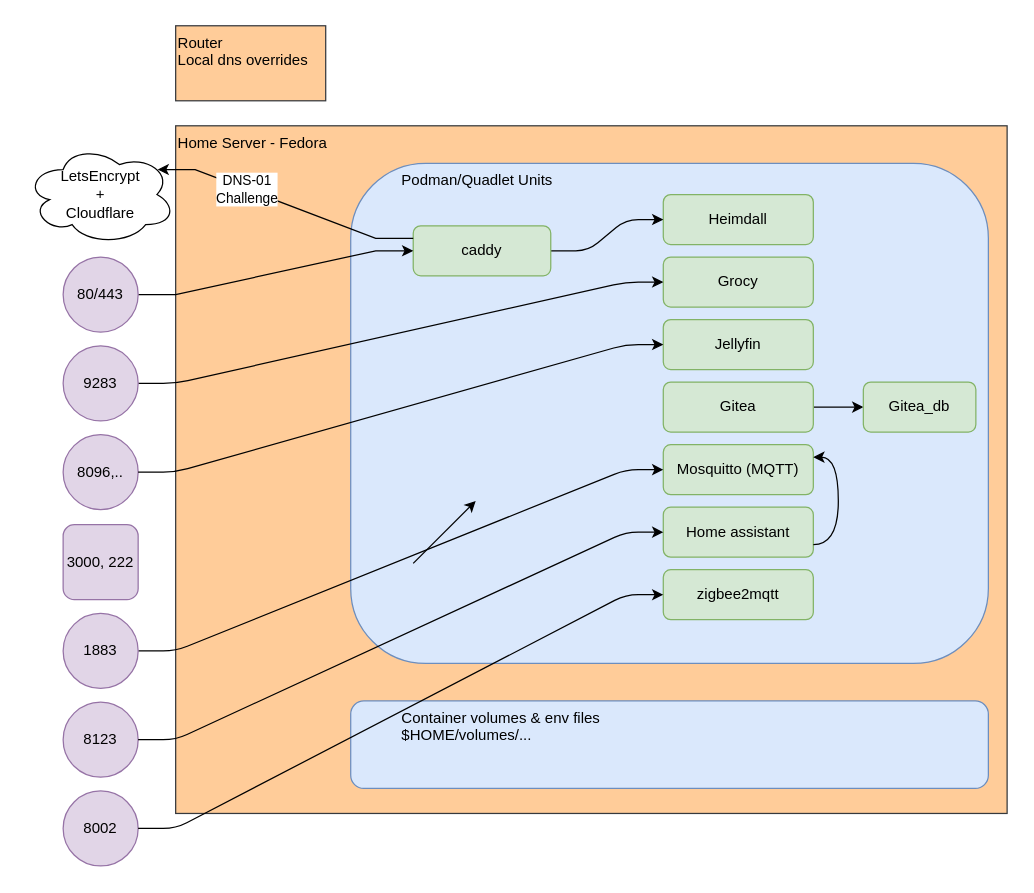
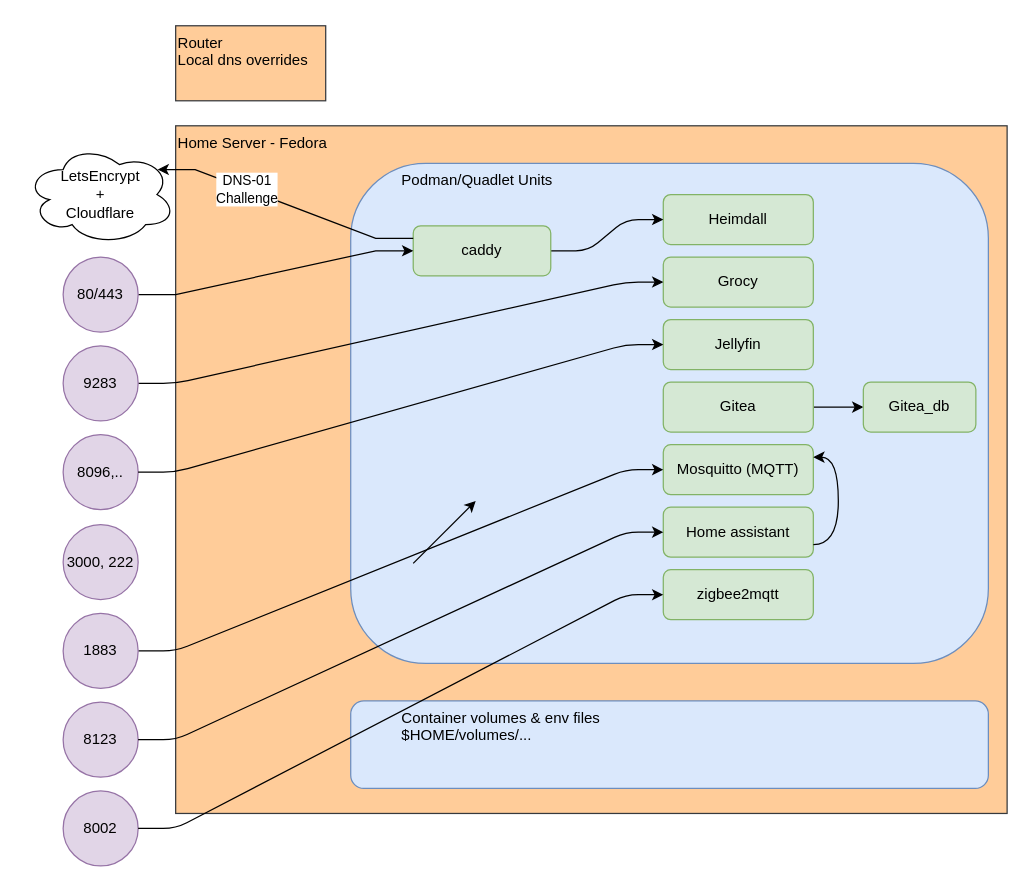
node "3000, 222": shape rounded rectangle -> ellipse
